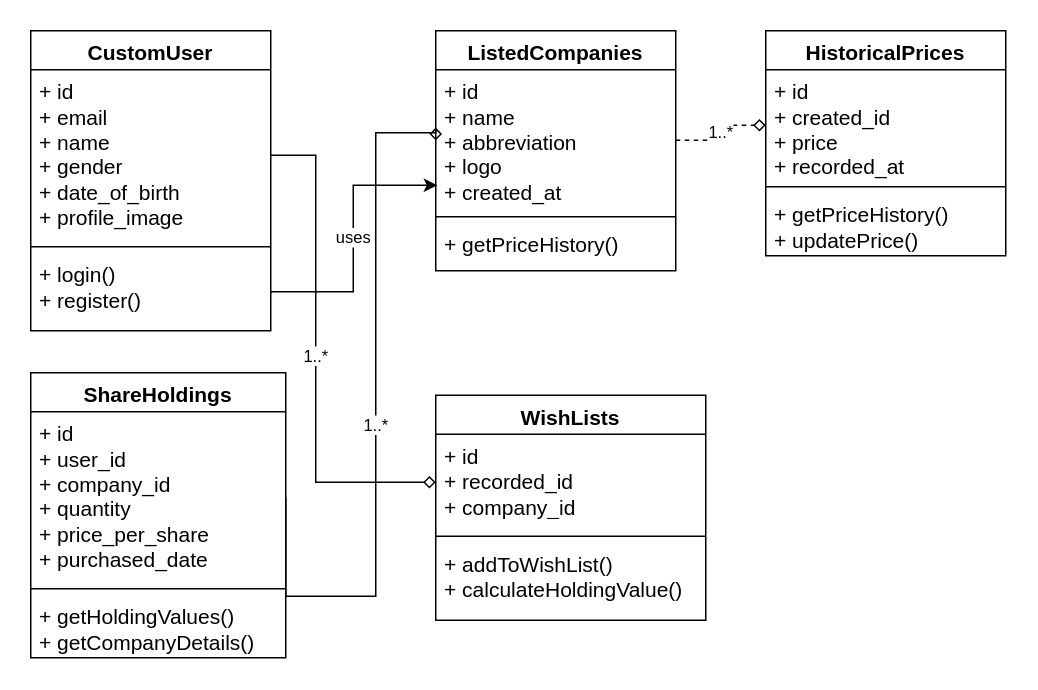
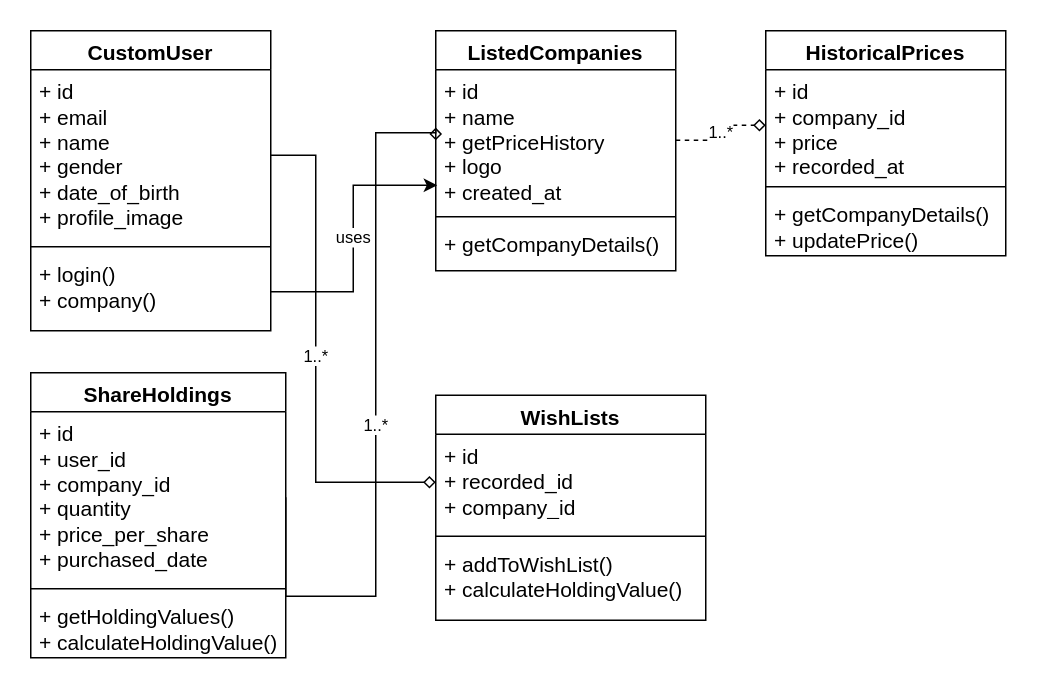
node "+ id + created_id + price + recorded_at": label "+ id + created_id + price + recorded_at" -> "+ id + company_id + price + recorded_at"
node "+ id + name + abbreviation + logo + created_at": label "+ id + name + abbreviation + logo + created_at" -> "+ id + name + getPriceHistory + logo + created_at"
node "+ getPriceHistory() + updatePrice()": label "+ getPriceHistory() + updatePrice()" -> "+ getCompanyDetails() + updatePrice()"
node "+ getPriceHistory()": label "+ getPriceHistory()" -> "+ getCompanyDetails()"
node "+ login() + register()": label "+ login() + register()" -> "+ login() + company()"
node "+ getHoldingValues() + getCompanyDetails()": label "+ getHoldingValues() + getCompanyDetails()" -> "+ getHoldingValues() + calculateHoldingValue()"
